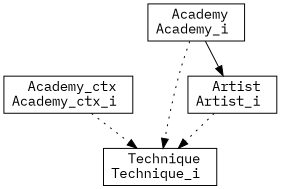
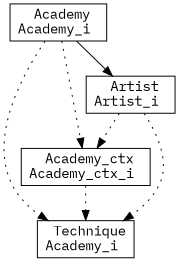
edge "Academy Academy_i" -> "Academy_ctx Academy_ctx_i": added
edge "Artist Artist_i" -> "Academy_ctx Academy_ctx_i": added
node "Technique Technique_i": label "Technique Technique_i" -> "Technique Academy_i"
